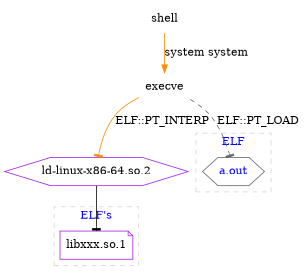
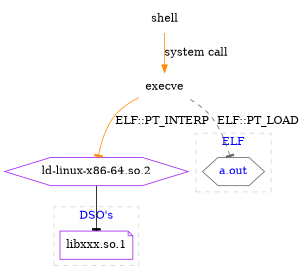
edge "shell" -> "execve": label "system system" -> "system call"
cluster "ELF's": label "ELF's" -> "DSO's"
